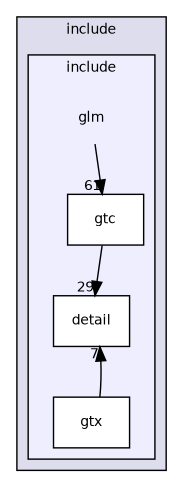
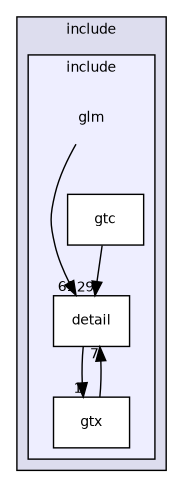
edge "glm" -> "gtc": now "glm" -> "detail"
edge "detail" -> "gtx": added
